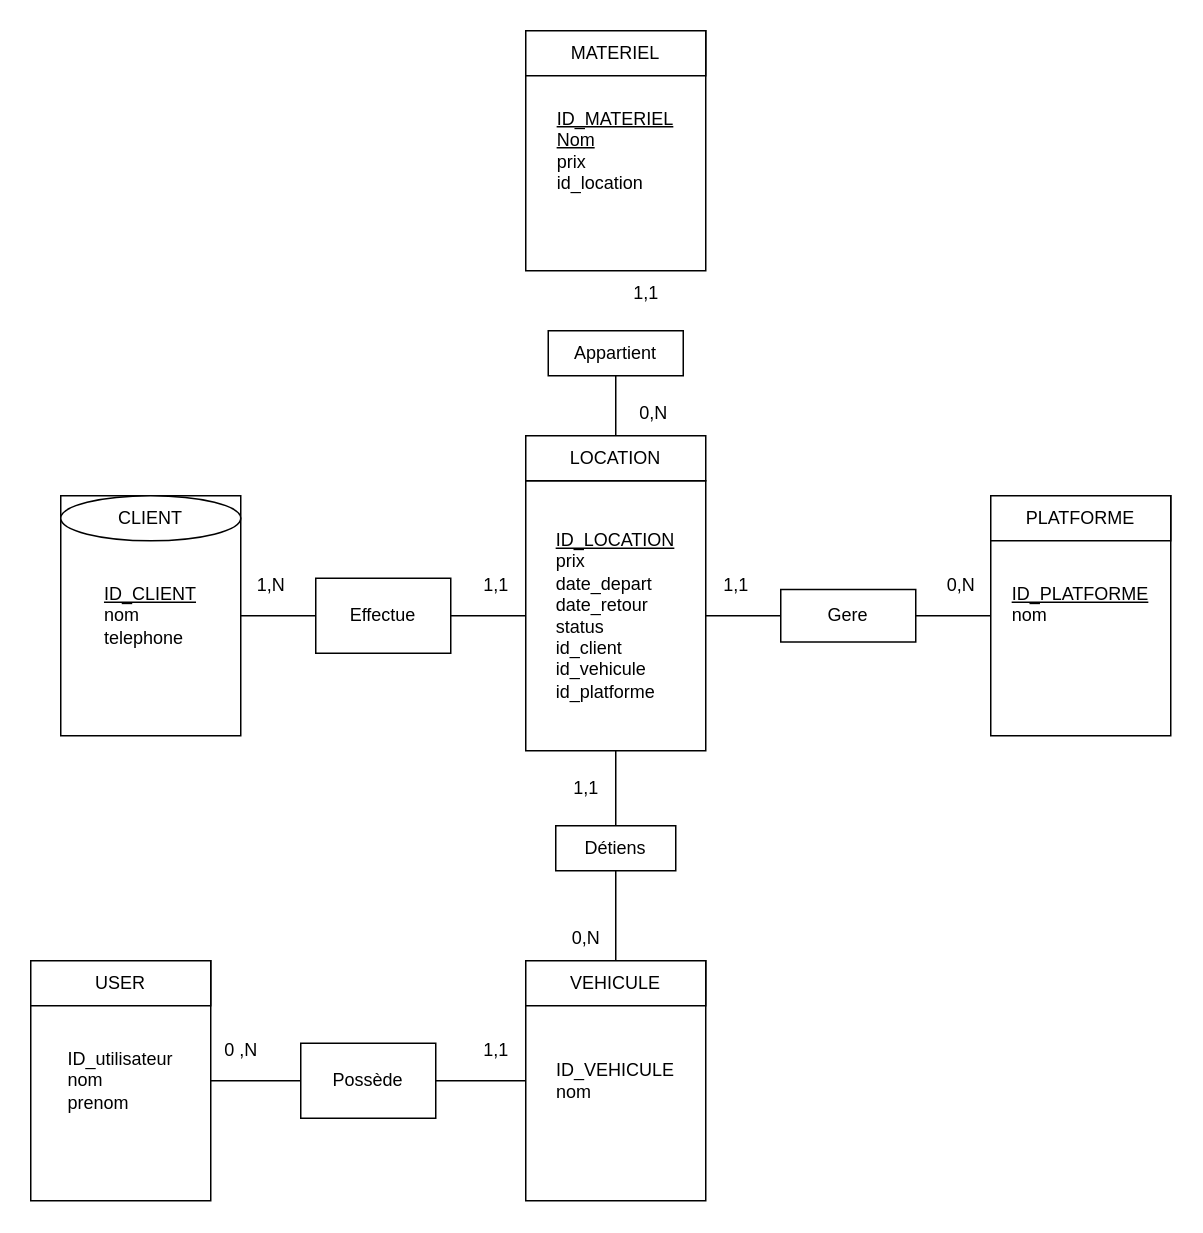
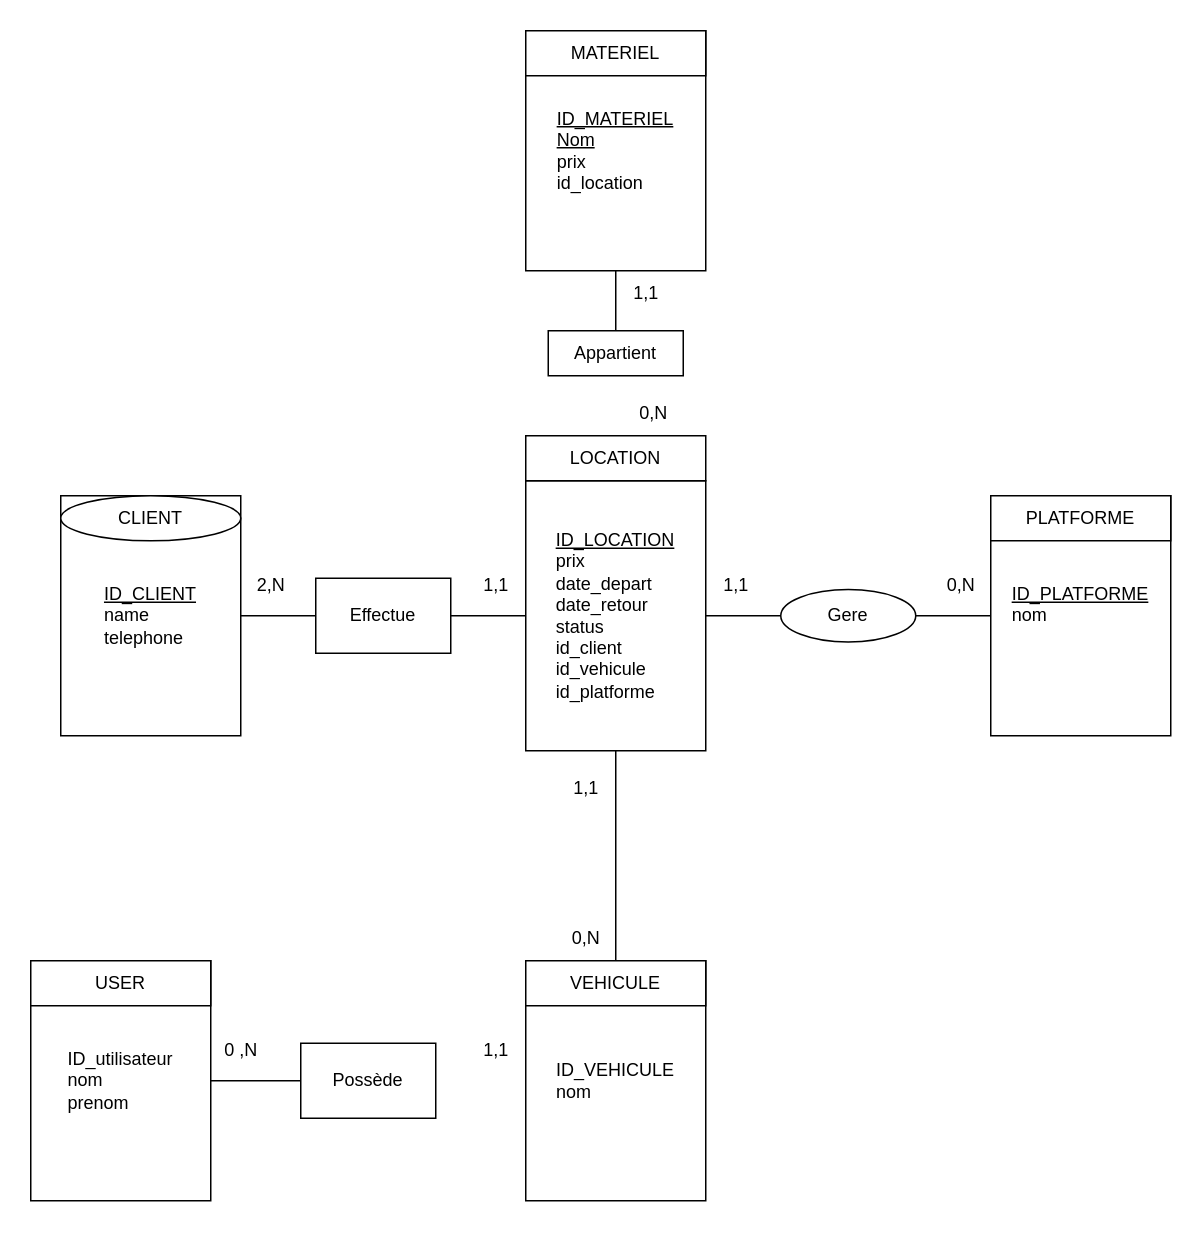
edge "ID_MATERIEL Nom prix id_location" -- "Appartient": added
edge "Appartient" -- "LOCATION": removed
node "1,N": label "1,N" -> "2,N"
node "ID_CLIENT nom telephone": label "ID_CLIENT nom telephone" -> "ID_CLIENT name telephone"
node "Gere": shape rectangle -> ellipse
node "Détiens": removed
edge "Possède" -- "ID_VEHICULE nom": removed
